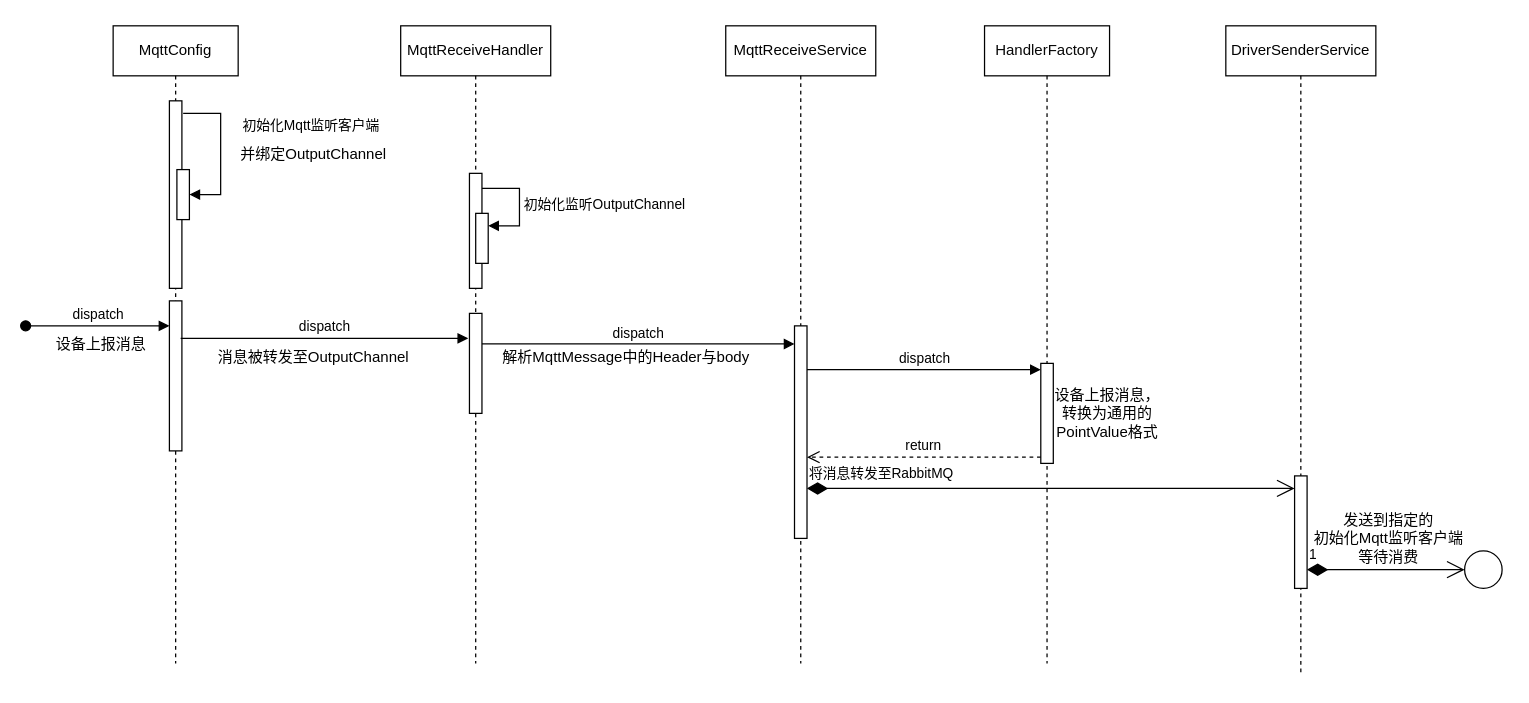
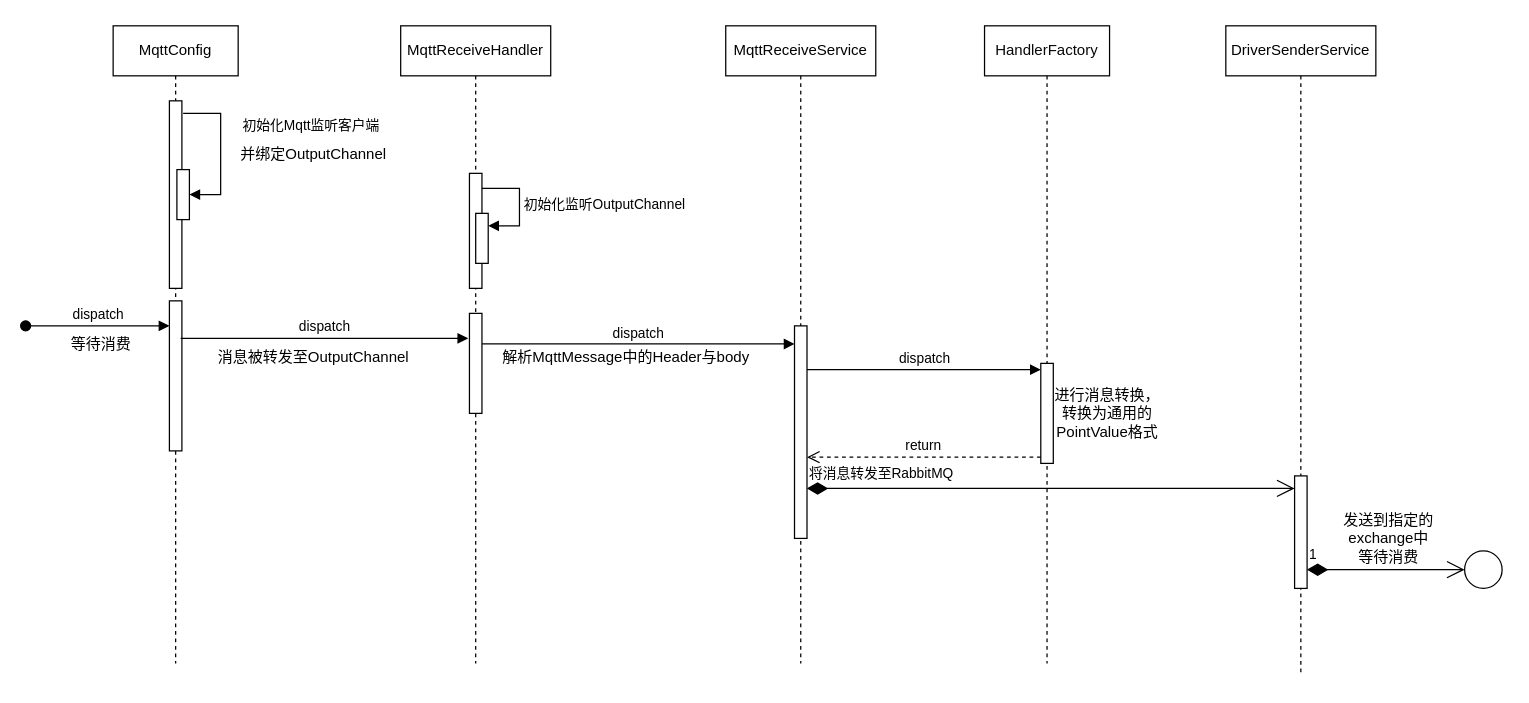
node "设备上报消息": label "设备上报消息" -> "等待消费"
node "设备上报消息， 转换为通用的 PointValue格式": label "设备上报消息， 转换为通用的 PointValue格式" -> "进行消息转换， 转换为通用的 PointValue格式"
node "发送到指定的 初始化Mqtt监听客户端 等待消费": label "发送到指定的 初始化Mqtt监听客户端 等待消费" -> "发送到指定的 exchange中 等待消费"
